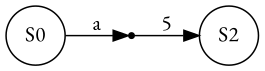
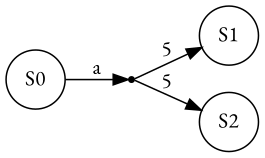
node "S1": added
